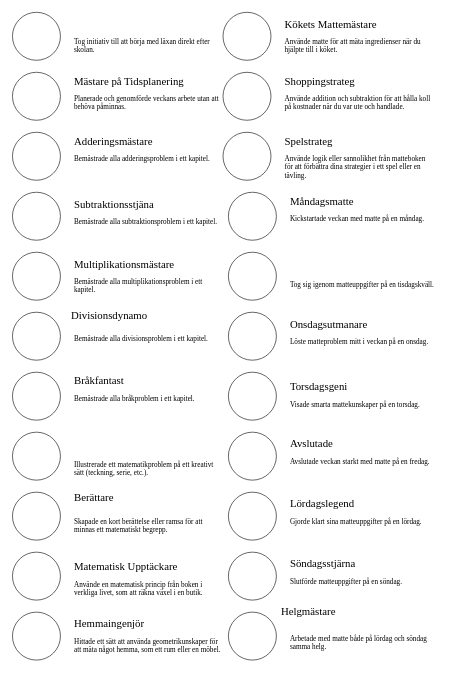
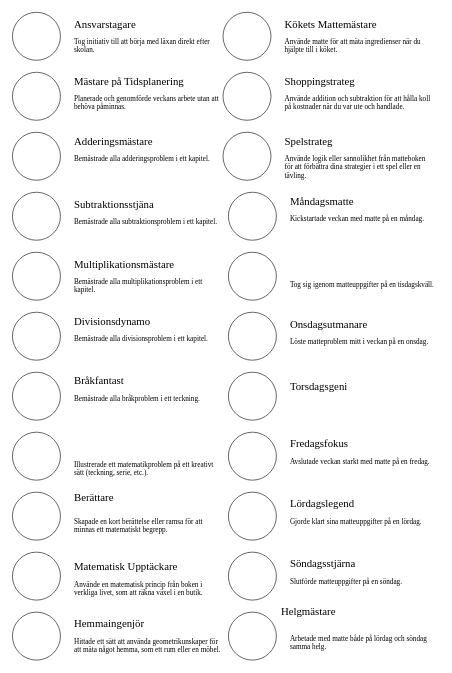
node "Ansvarstagare": added
node "Divisionsdynamo": moved (139, 315) -> (142, 321)
node "Bemästrade alla bråkproblem i ett kapitel.": label "Bemästrade alla bråkproblem i ett kapitel." -> "Bemästrade alla bråkproblem i ett teckning."
node "Visade smarta mattekunskaper på en torsdag.": removed
node "Avslutade": label "Avslutade" -> "Fredagsfokus"
